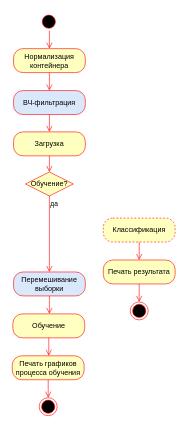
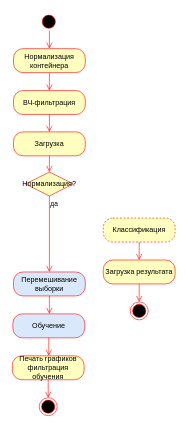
node "ВЧ-фильтрация": fillcolor #dae8fc -> #ffffc0
node "Обучение?": label "Обучение?" -> "Нормализация?"
node "Печать результата": label "Печать результата" -> "Загрузка результата"
node "Обучение": fillcolor #ffffc0 -> #dae8fc
node "Печать графиков процесса обучения": label "Печать графиков процесса обучения" -> "Печать графиков фильтрация обучения"
